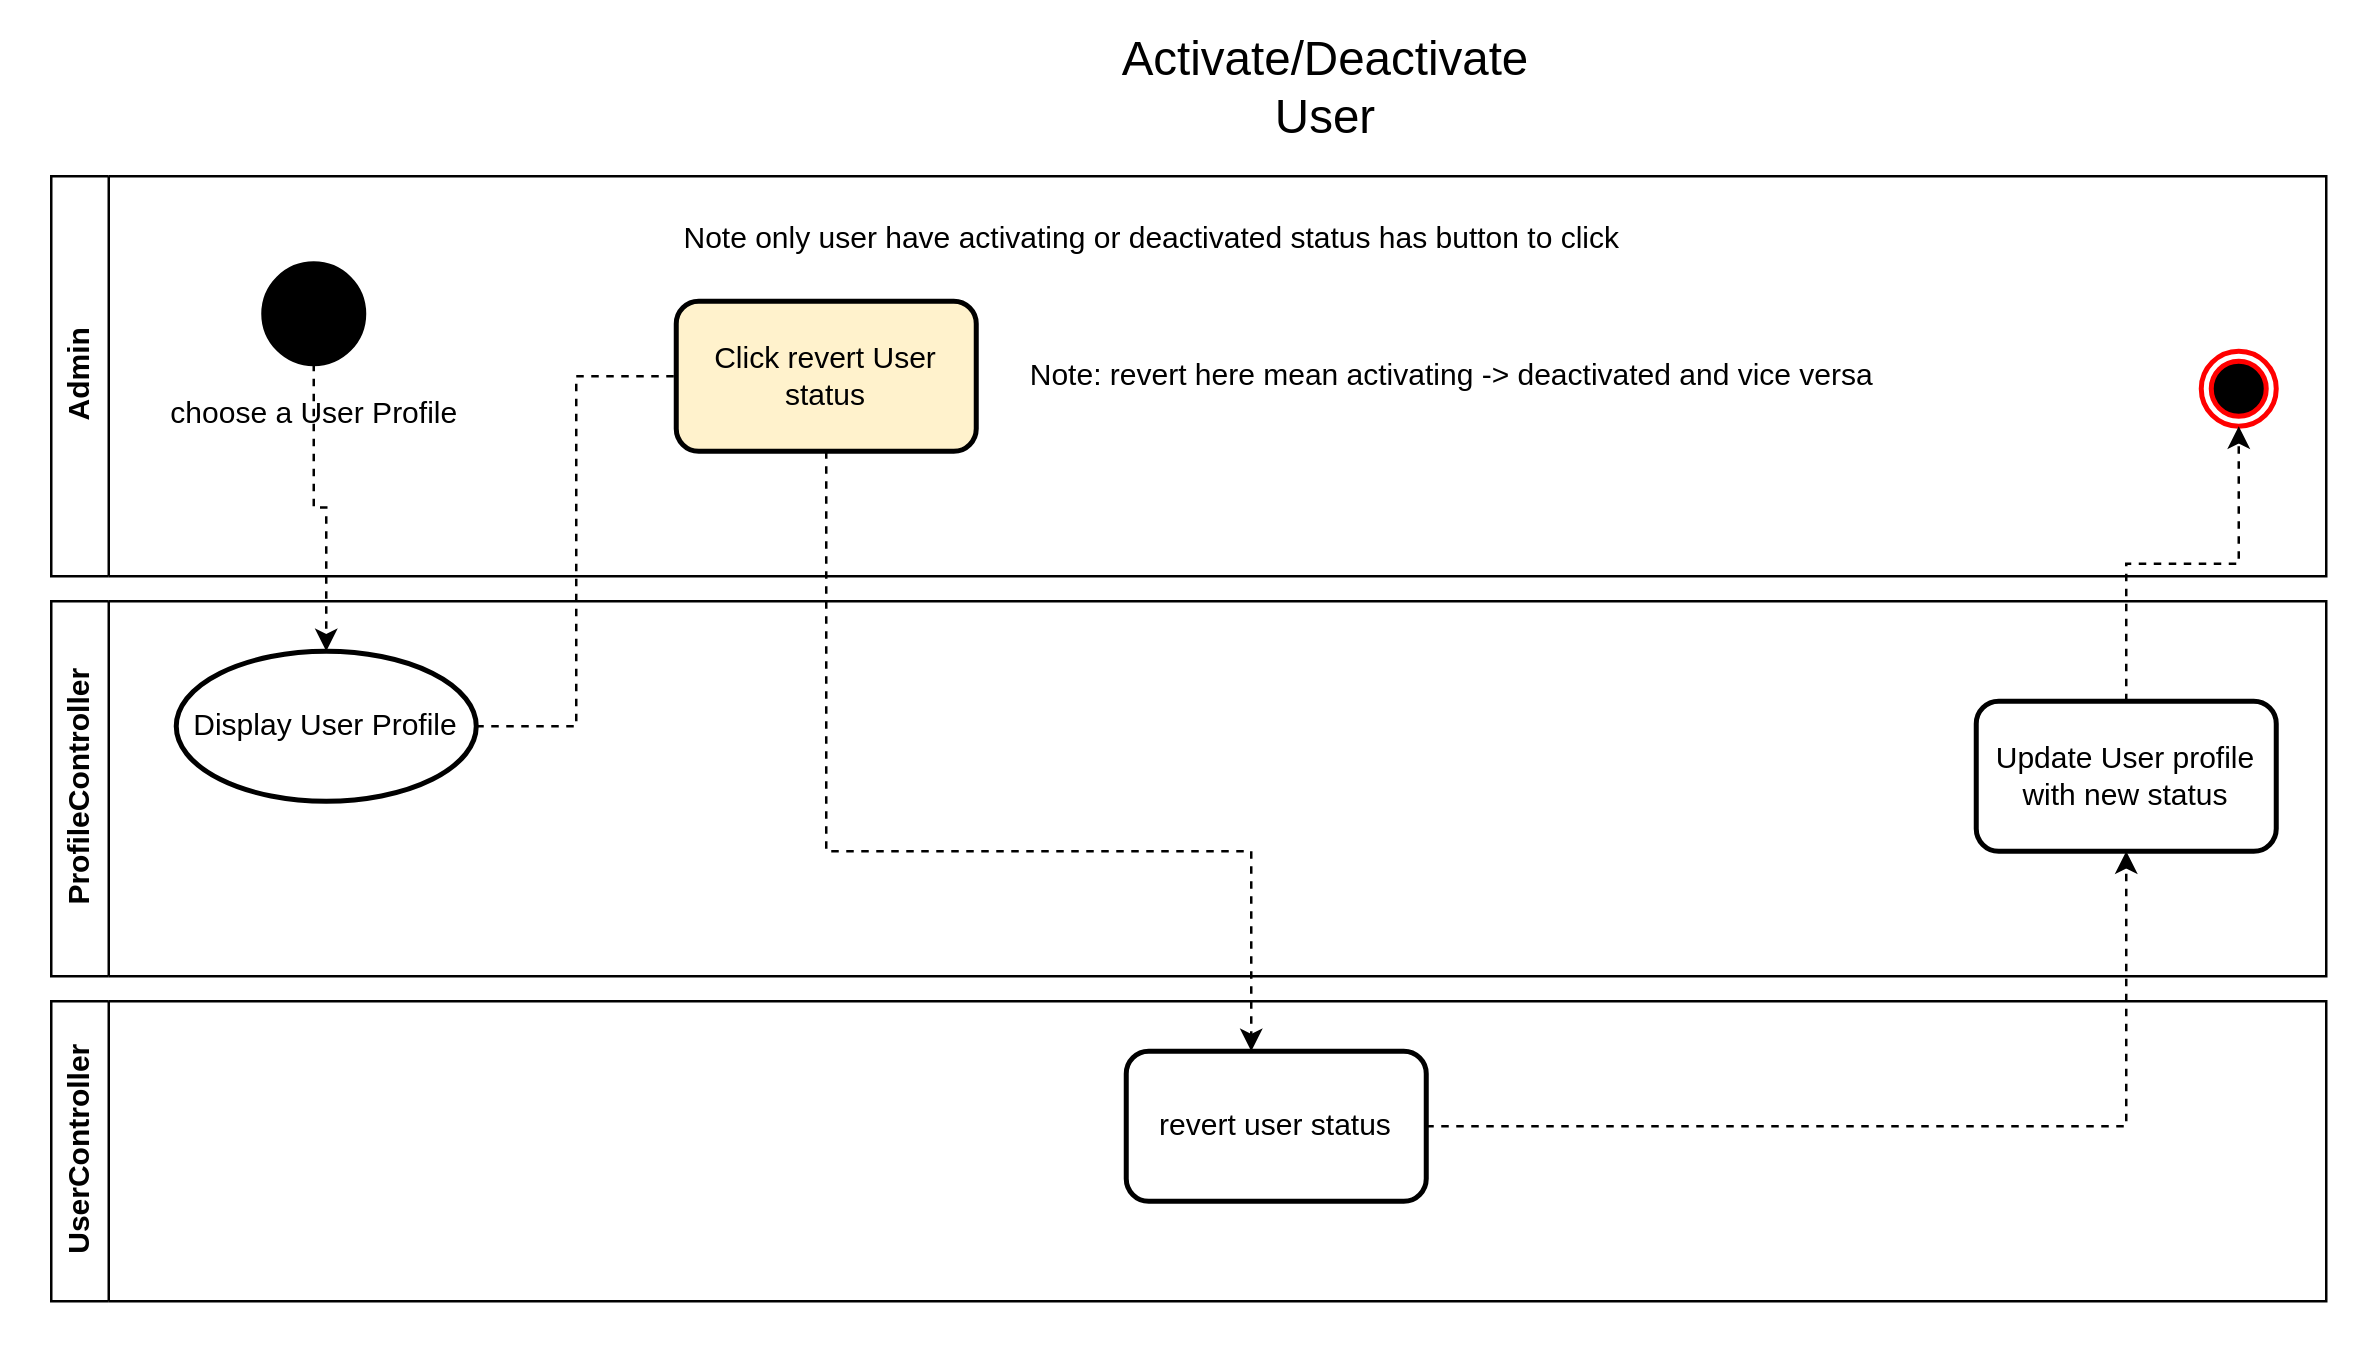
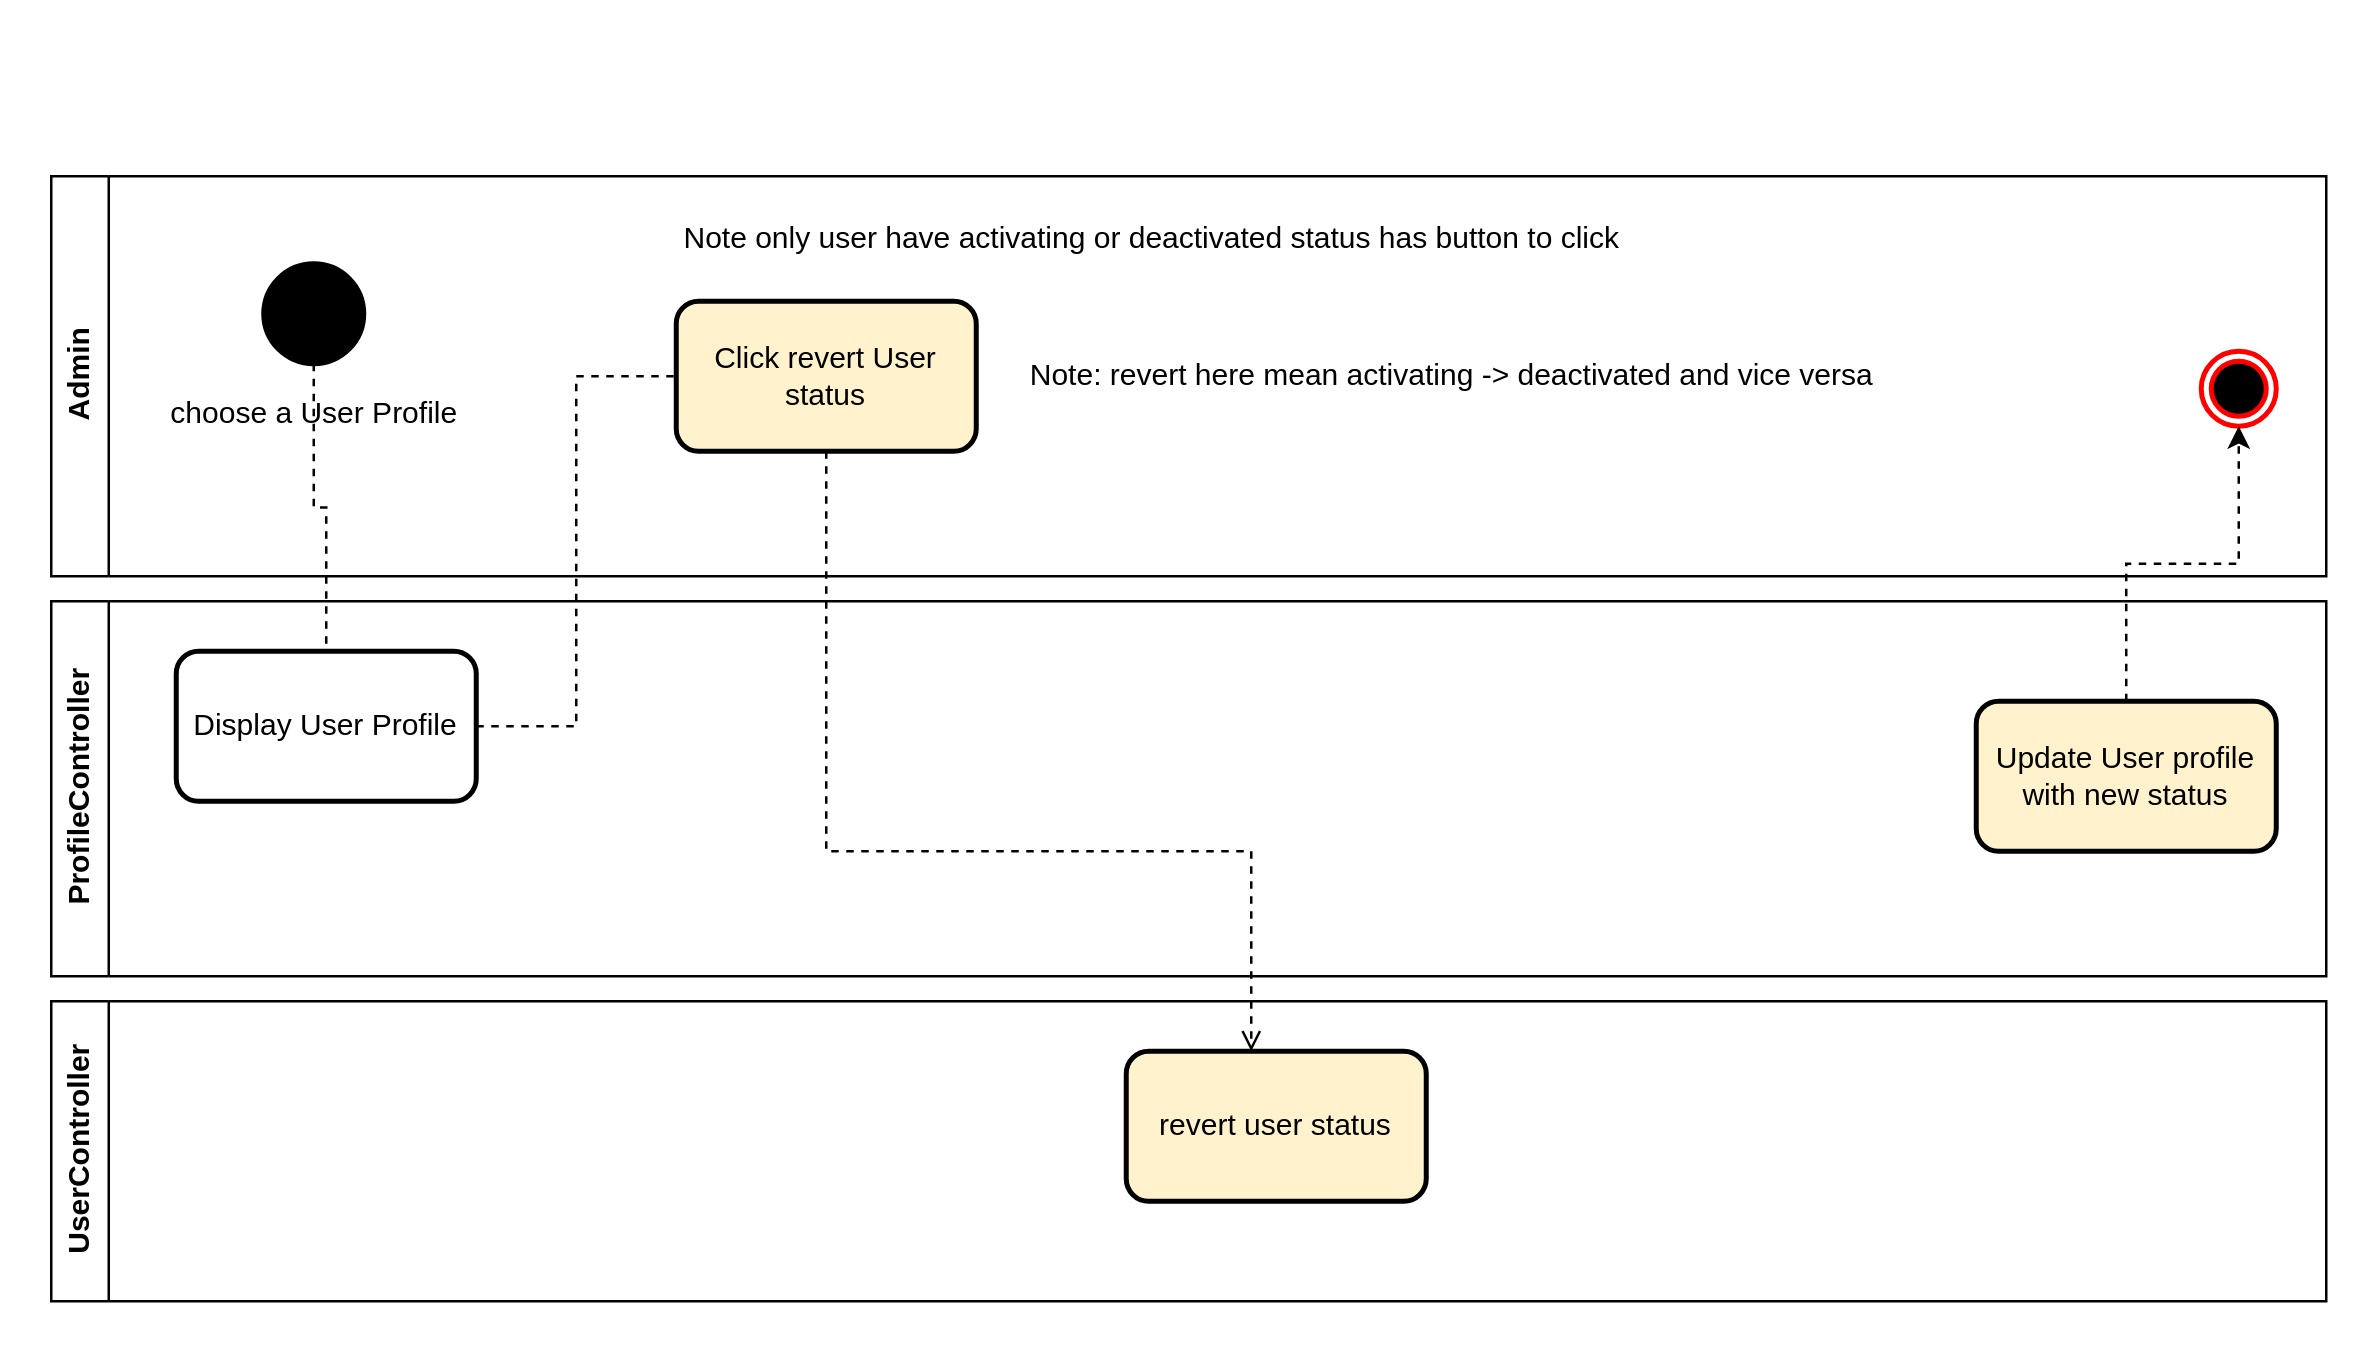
node "Activate/Deactivate User": removed
edge "choose a User Profile" -> "Display User Profile": arrowhead classic -> none
node "Display User Profile": shape ellipse -> rounded rectangle
node "Update User profile with new status": fillcolor #ffffff -> #fff2cc
edge "Click revert User status" -> "revert user status": arrowhead classic -> open
node "revert user status": fillcolor #ffffff -> #fff2cc
edge "revert user status" -> "Update User profile with new status": removed
